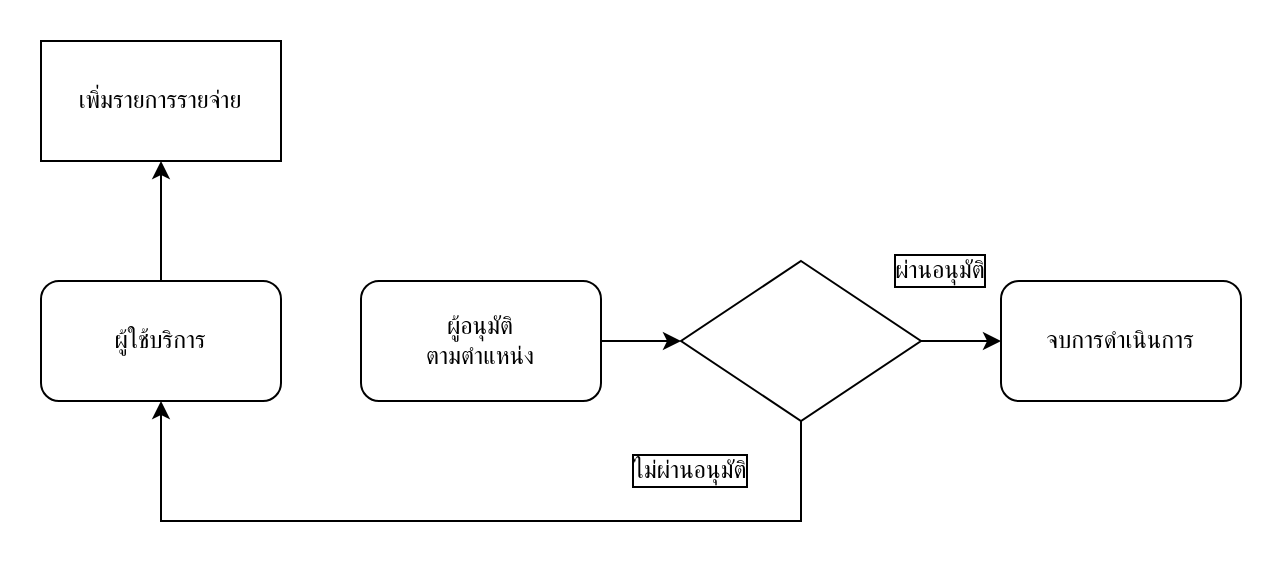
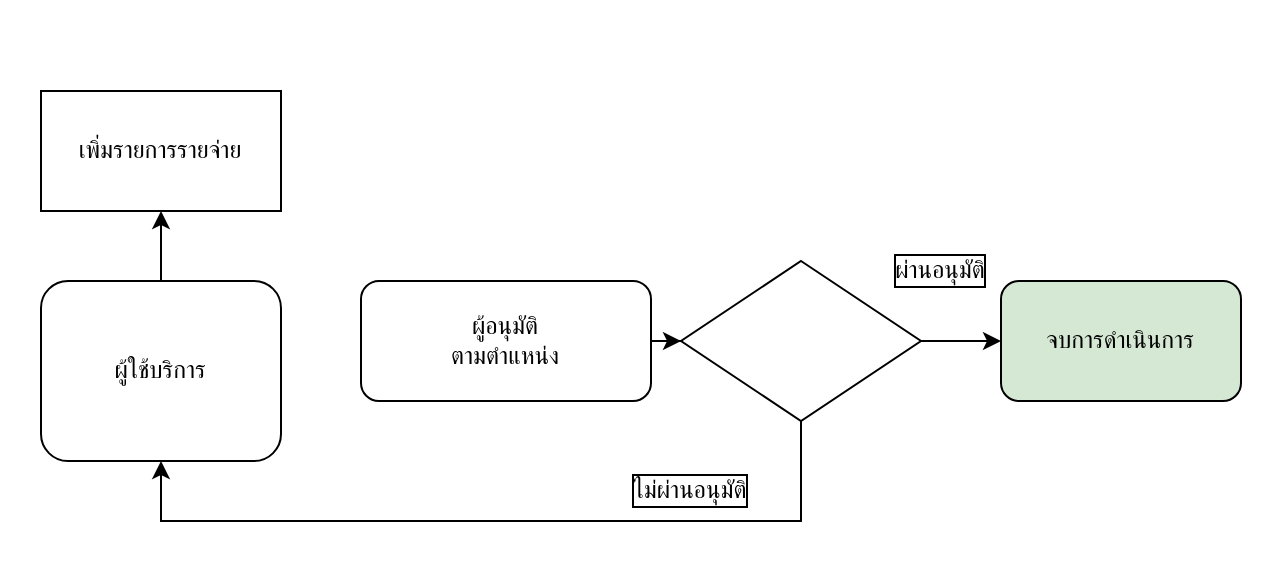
node "เพิ่มรายการรายจ่าย": moved (161, 101) -> (161, 151)
node "ผู้ใช้บริการ": size 240x120 -> 240x180
node "ผู้อนุมัติ ตามตำแหน่ง": size 240x120 -> 290x120
node "จบการดำเนินการ": fillcolor #ffffff -> #d5e8d4
node "ไม่ผ่านอนุมัติ": moved (691, 471) -> (691, 491)
